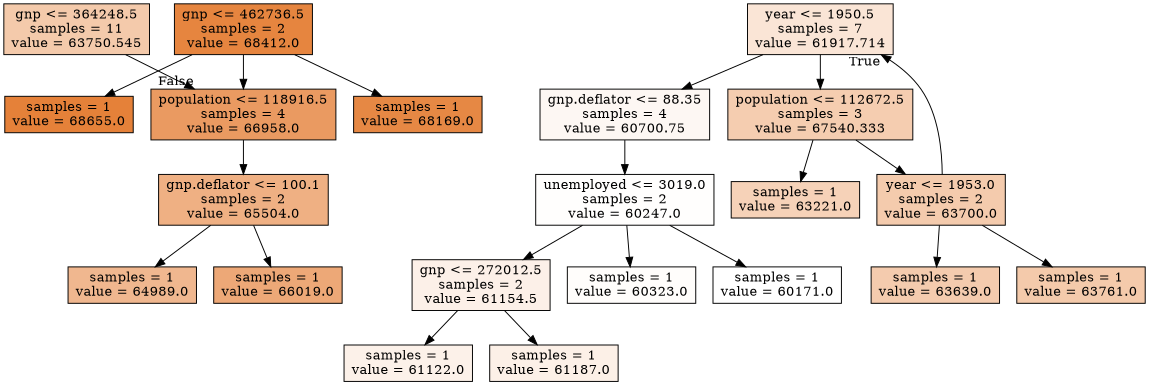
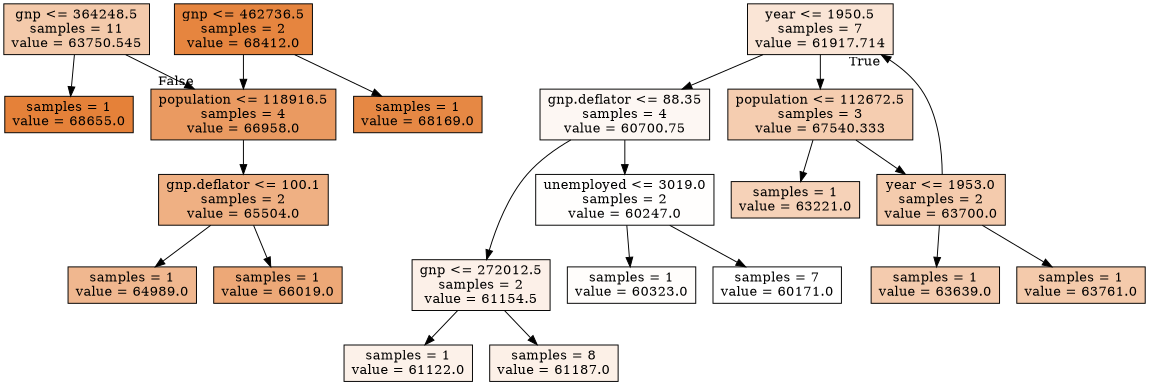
edge "gnp <= 462736.5 samples = 2 value = 68412.0" -> "samples = 1 value = 68655.0": now "gnp <= 364248.5 samples = 11 value = 63750.545" -> "samples = 1 value = 68655.0"
edge "unemployed <= 3019.0 samples = 2 value = 60247.0" -> "gnp <= 272012.5 samples = 2 value = 61154.5": now "gnp.deflator <= 88.35 samples = 4 value = 60700.75" -> "gnp <= 272012.5 samples = 2 value = 61154.5"
node "samples = 1 value = 60171.0": label "samples = 1 value = 60171.0" -> "samples = 7 value = 60171.0"
node "samples = 1 value = 61187.0": label "samples = 1 value = 61187.0" -> "samples = 8 value = 61187.0"
